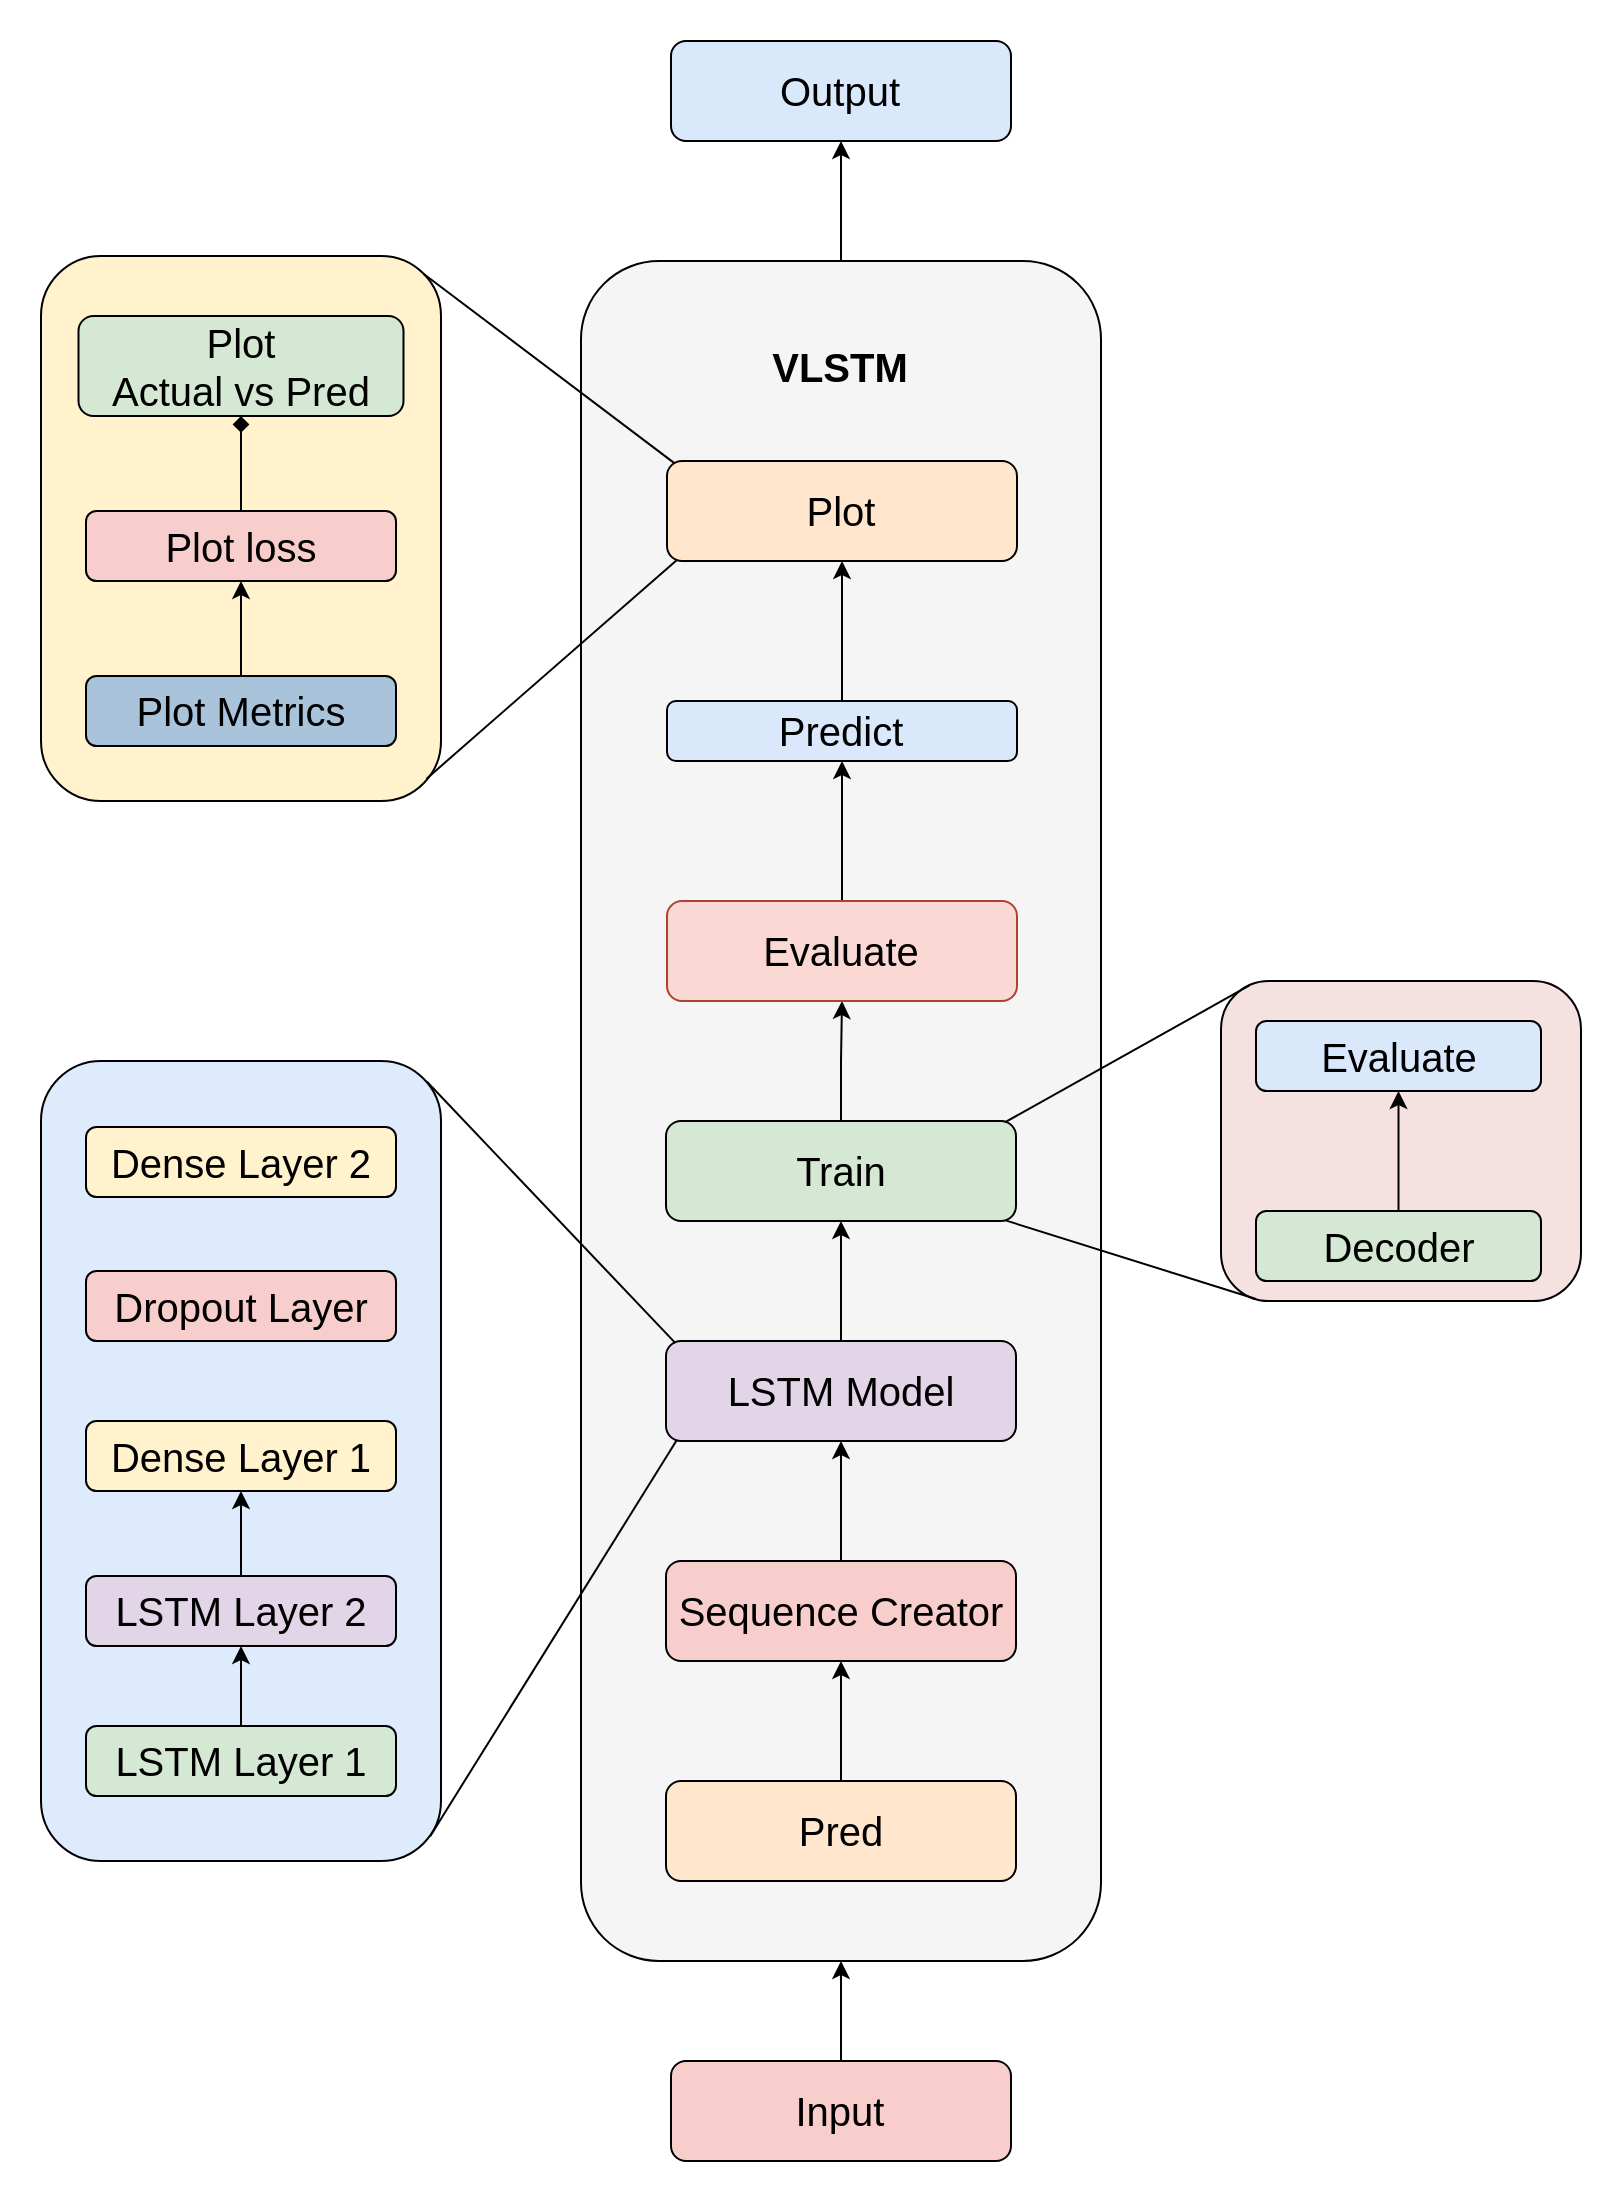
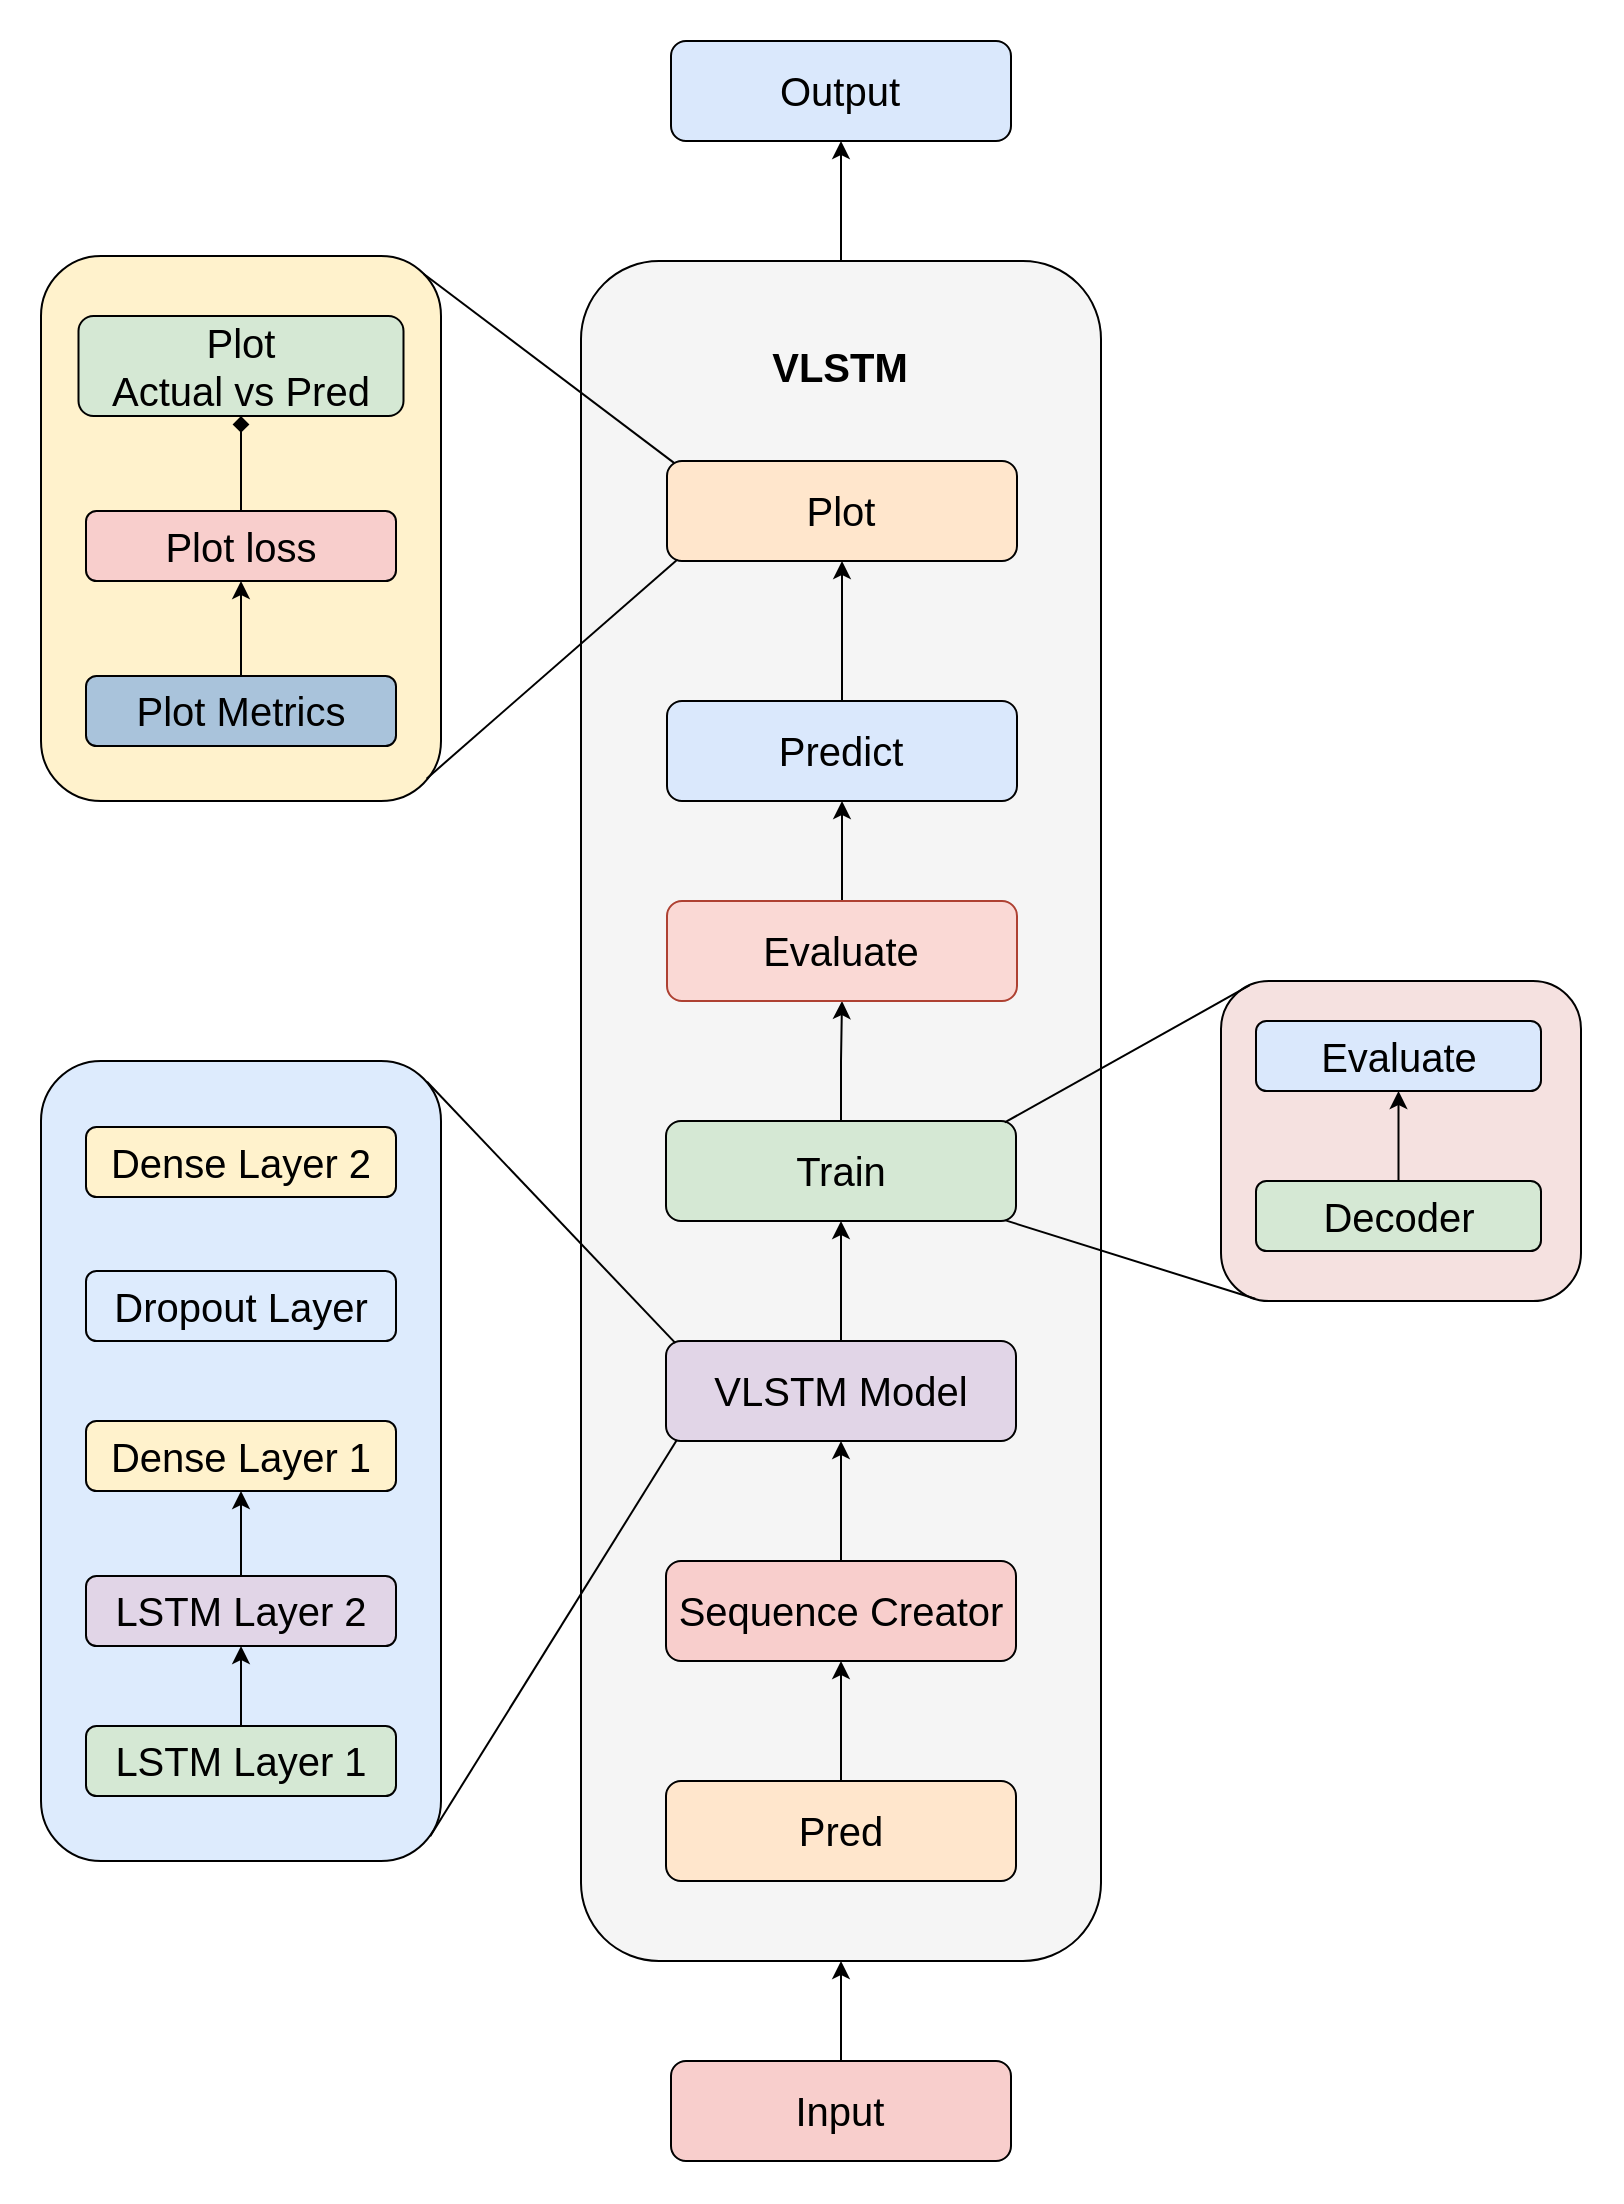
node "Predict": size 350x60 -> 350x100
node "Decoder": moved (1399, 1246) -> (1399, 1216)
node "Dropout Layer": fillcolor #f8cecc -> #ddebfd
node "LSTM Model": label "LSTM Model" -> "VLSTM Model"
